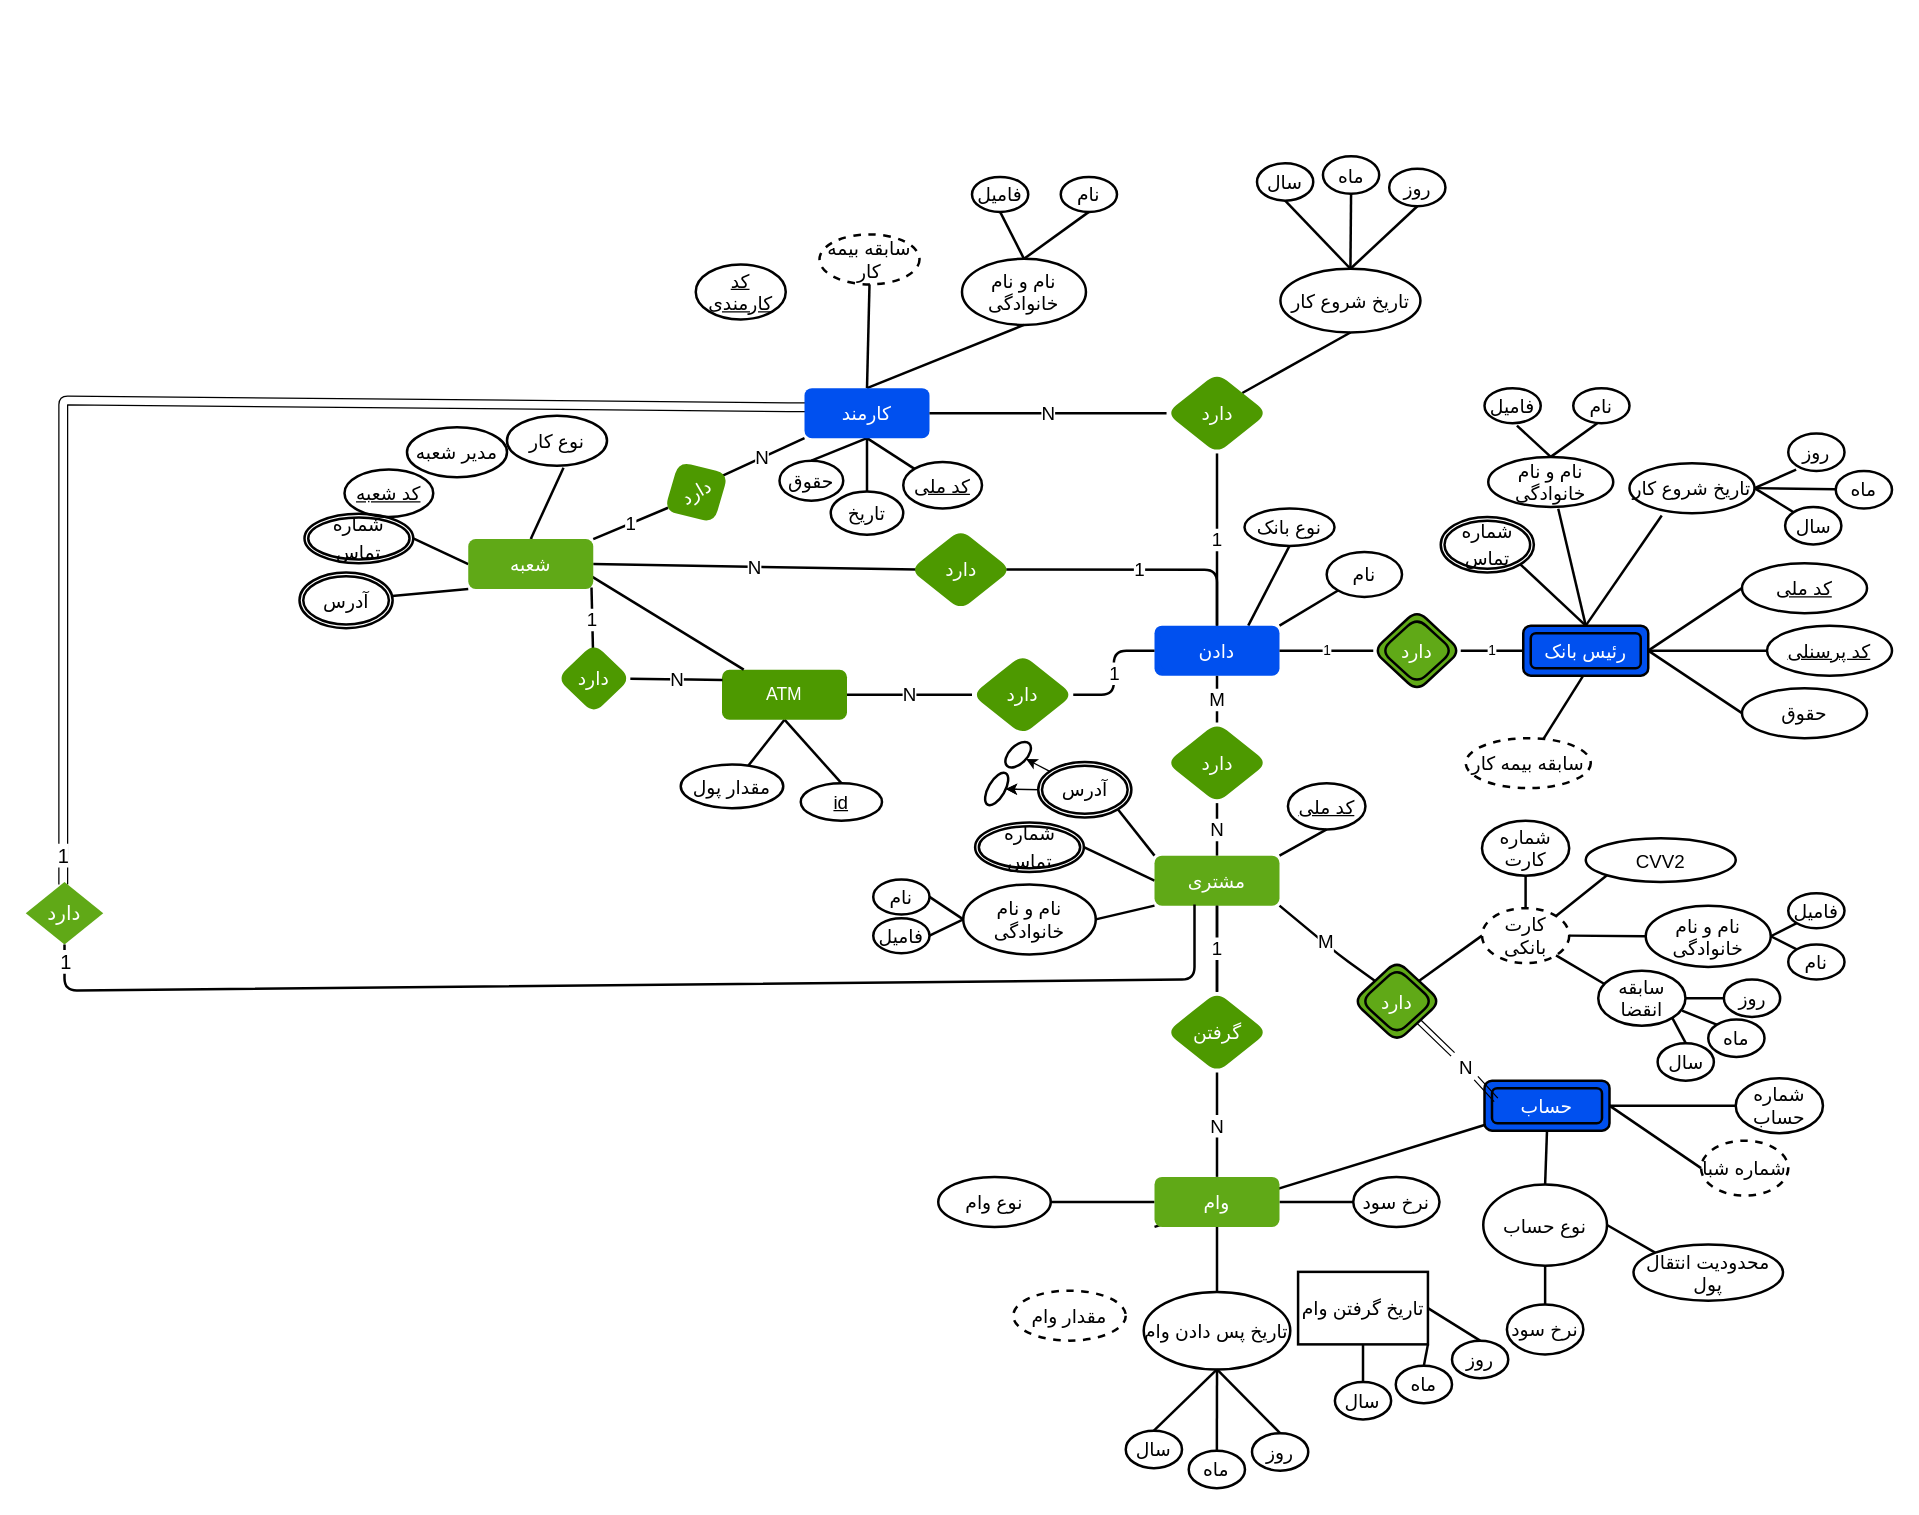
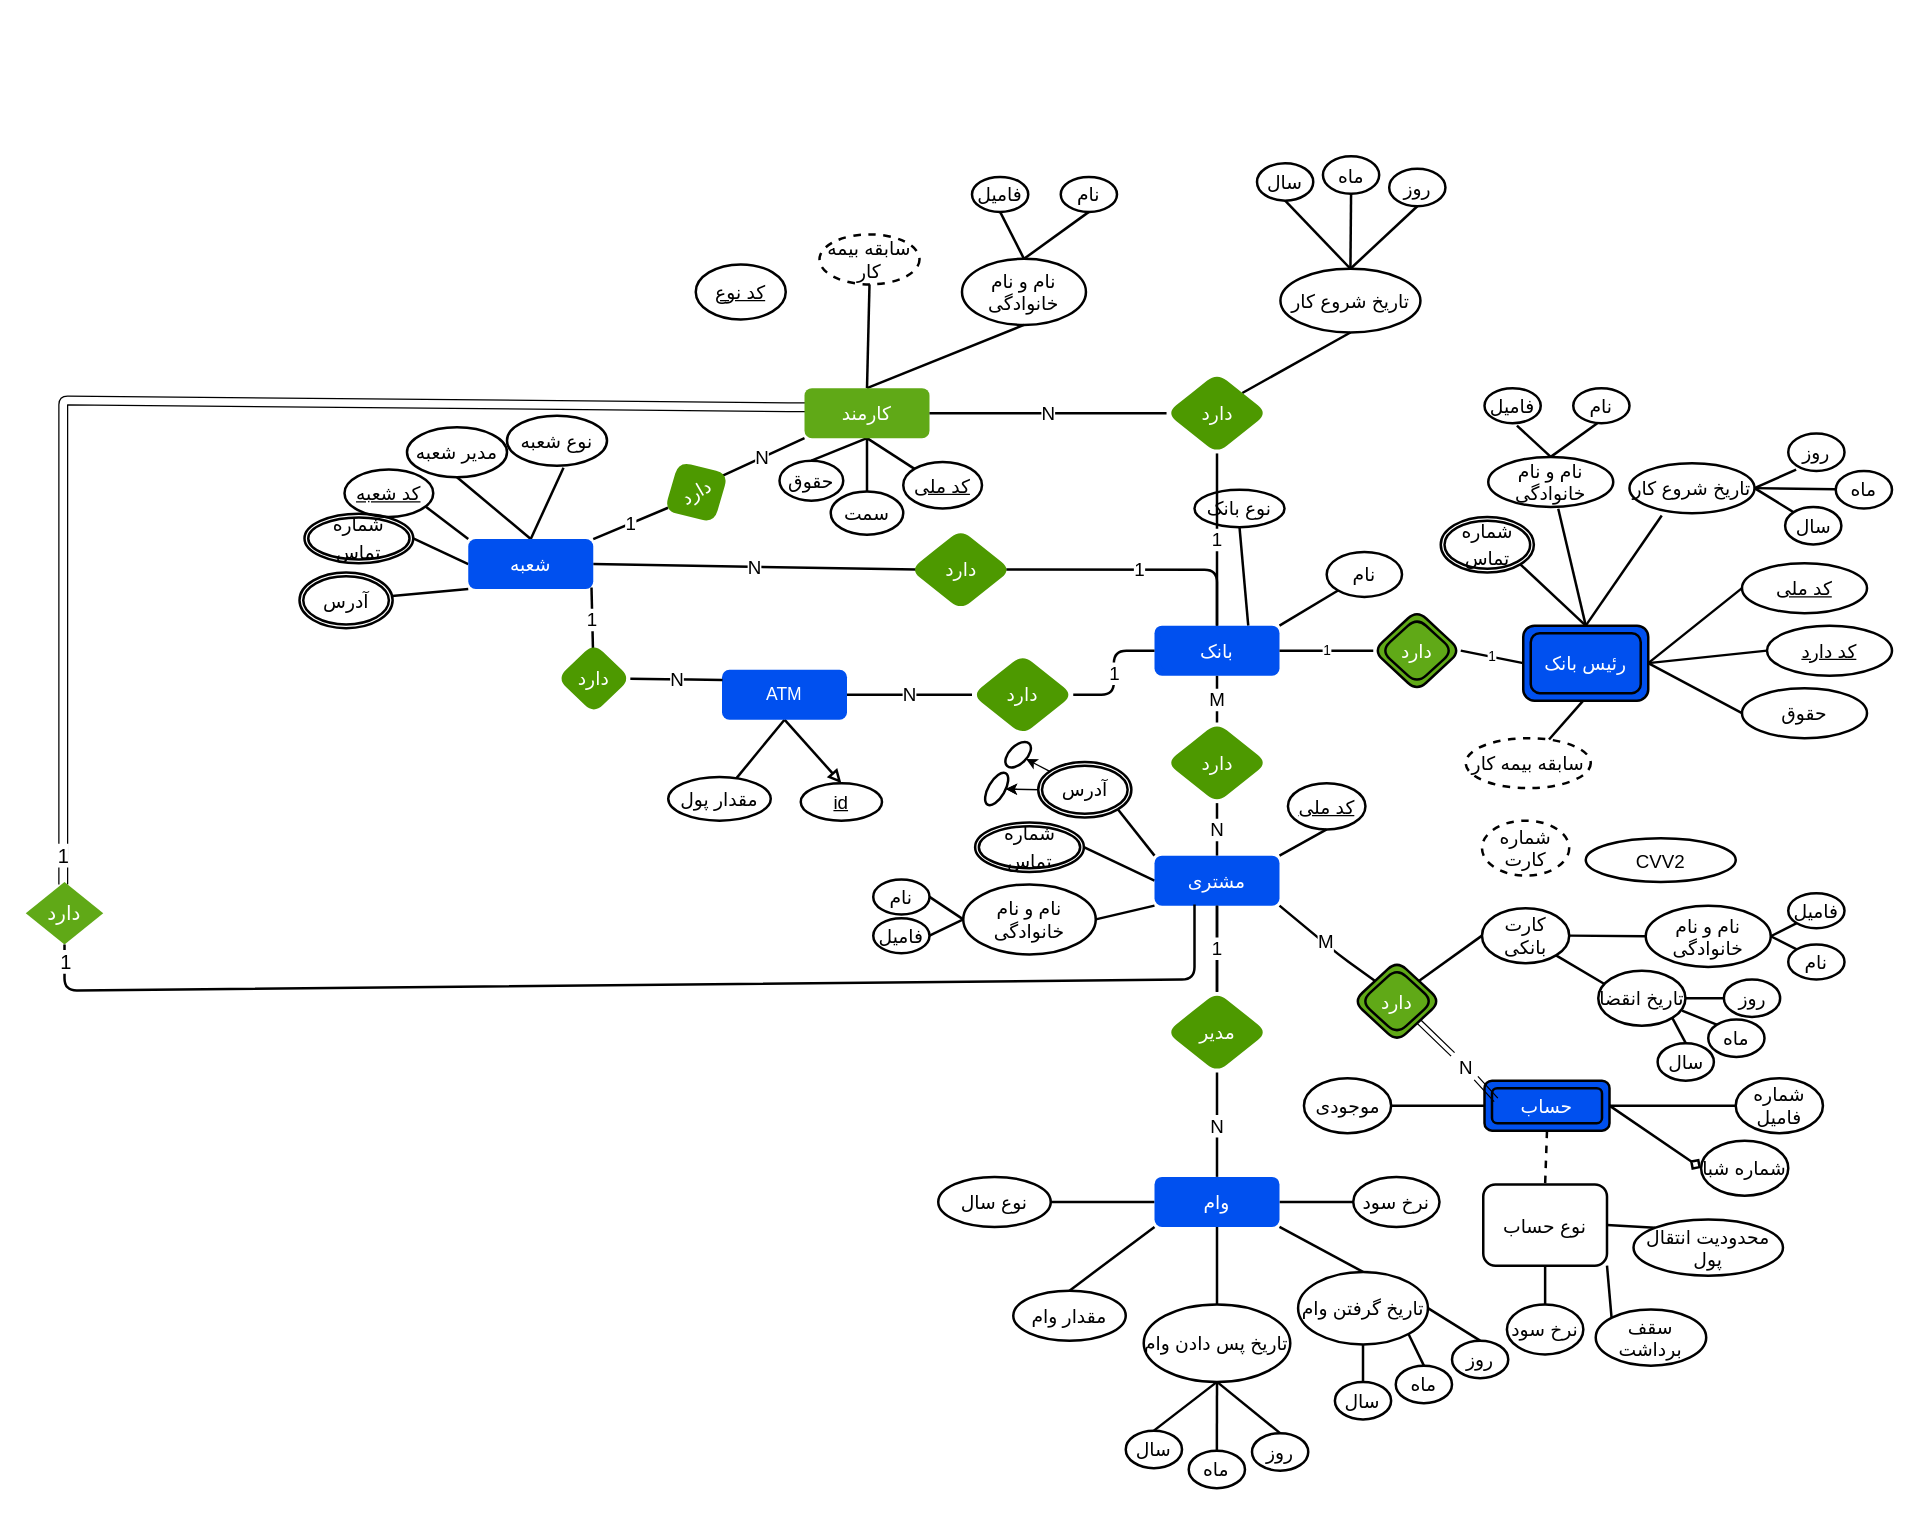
node "کد کارمندی": label "کد کارمندی" -> "کد نوع"
node "کارمند": fillcolor #0050ef -> #60a917
node "نوع کار": label "نوع کار" -> "نوع شعبه"
node "تاریخ": label "تاریخ" -> "سمت"
edge "کد شعبه" -- "شعبه": added
node "نوع بانک": moved (1289, 527) -> (1239, 508)
node "شعبه": fillcolor #60a917 -> #0050ef
edge "شعبه" -- "ATM": now "شعبه" -- "مدیر شعبه"
node "دادن": label "دادن" -> "بانک"
node "رئیس بانک": size 125x50 -> 125x75
node "کد پرسنلی": label "کد پرسنلی" -> "کد دارد"
node "ATM": fillcolor #4d9900 -> #0050ef
edge "ATM" -- "id": arrowhead none -> block
node "مقدار پول": moved (732, 786) -> (719, 799)
node "شماره کارت": style solid -> dashed
node "مشتری": fillcolor #60a917 -> #0050ef
edge "شماره کارت" -- "کارت بانکی": removed
edge "CVV2" -- "کارت بانکی": removed
node "کارت بانکی": style dashed -> solid
node "سابقه انقضا": label "سابقه انقضا" -> "تاریخ انقضا"
node "گرفتن": label "گرفتن" -> "مدیر"
node "موجودی": added
edge "موجودی" -- "حساب": added
node "شماره حساب": label "شماره حساب" -> "شماره فامیل"
edge "حساب" -- "نوع حساب": style solid -> dashed
edge "حساب" -- "شماره شبا": arrowhead none -> diamond
node "شماره شبا": style dashed -> solid
edge "حساب" -- "وام": now "مقدار وام" -- "وام"
node "نوع وام": label "نوع وام" -> "نوع سال"
node "وام": fillcolor #60a917 -> #0050ef
node "نوع حساب": shape ellipse -> rounded rectangle
edge "وام" -- "تاریخ گرفتن وام": added
node "محدودیت انتقال پول": moved (1708, 1273) -> (1708, 1248)
edge "نوع حساب" -- "سقف برداشت": added
node "تاریخ گرفتن وام": shape rectangle -> ellipse
node "مقدار وام": style dashed -> solid
node "تاریخ پس دادن وام": moved (1217, 1331) -> (1217, 1343)
node "سقف برداشت": added
